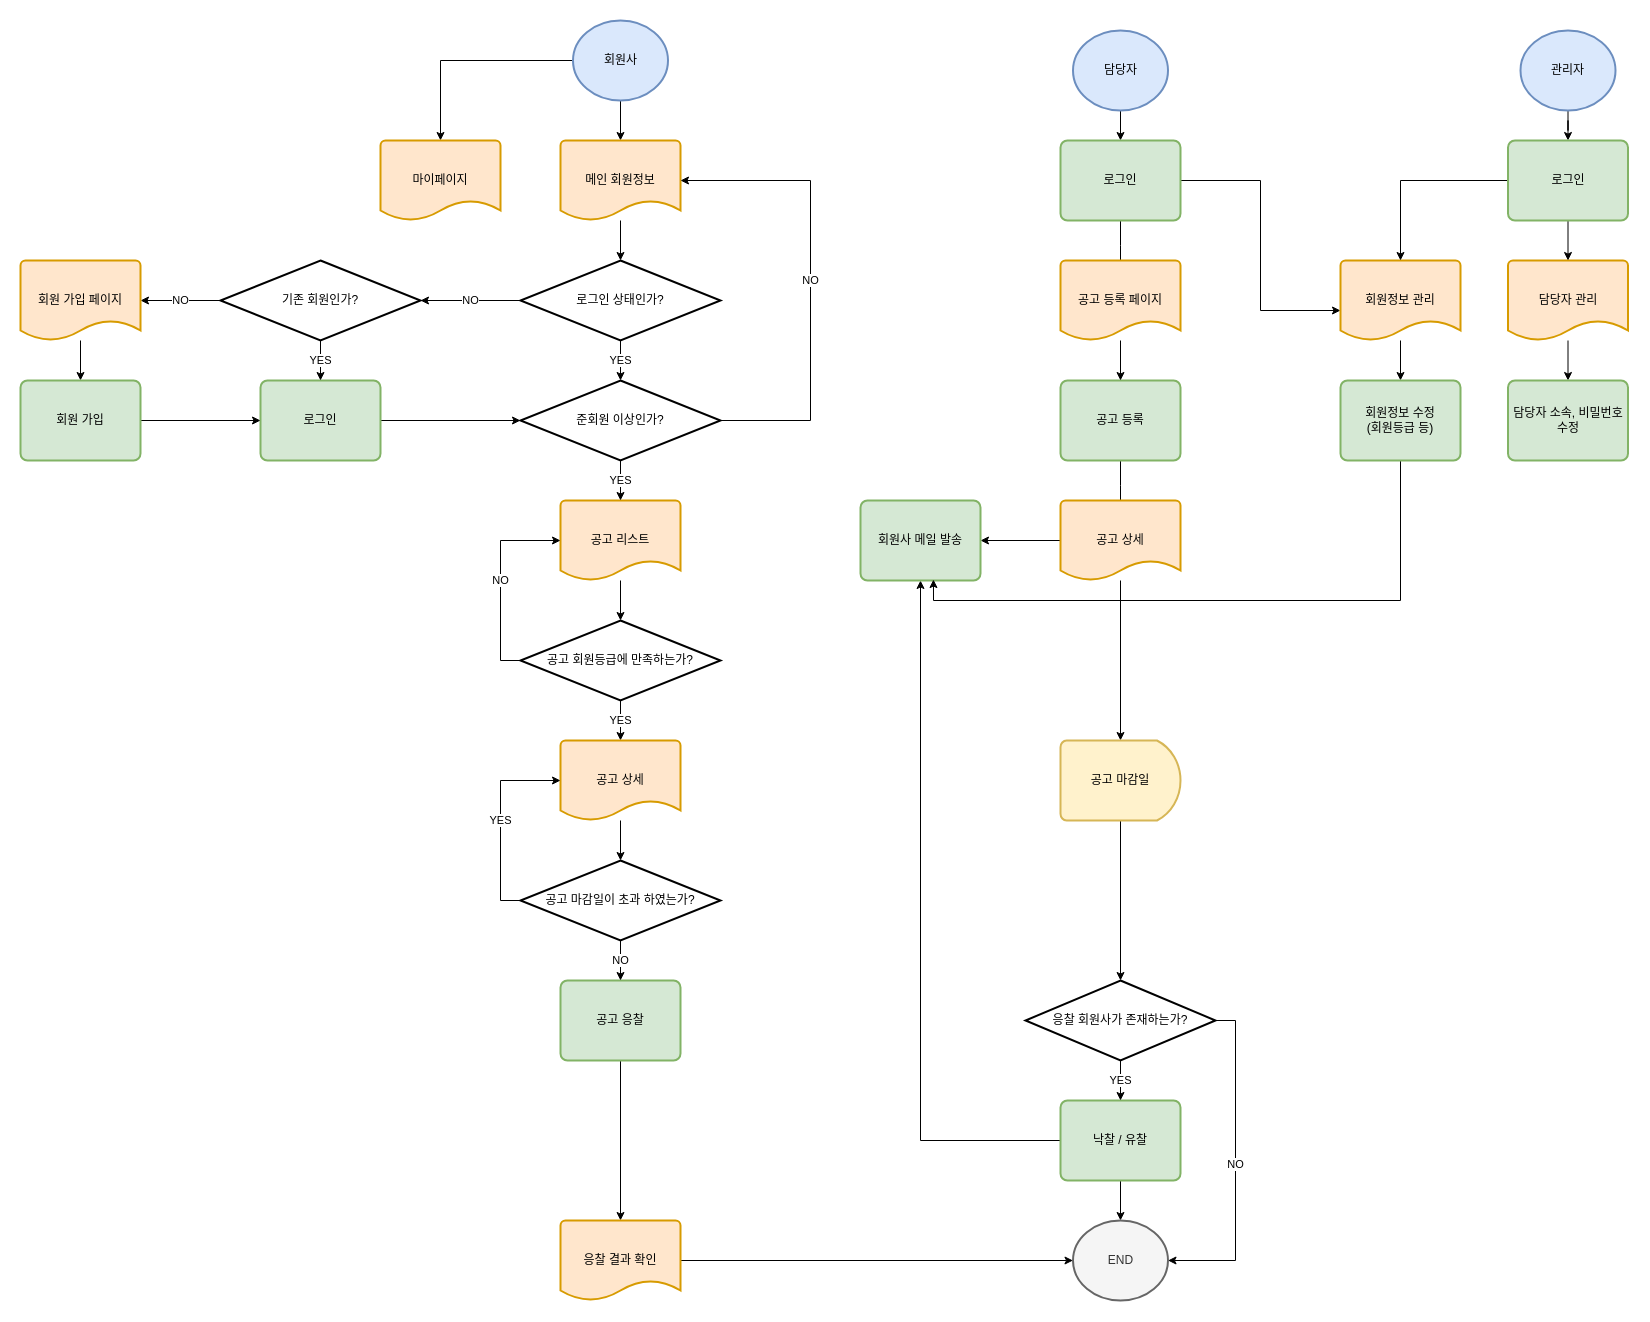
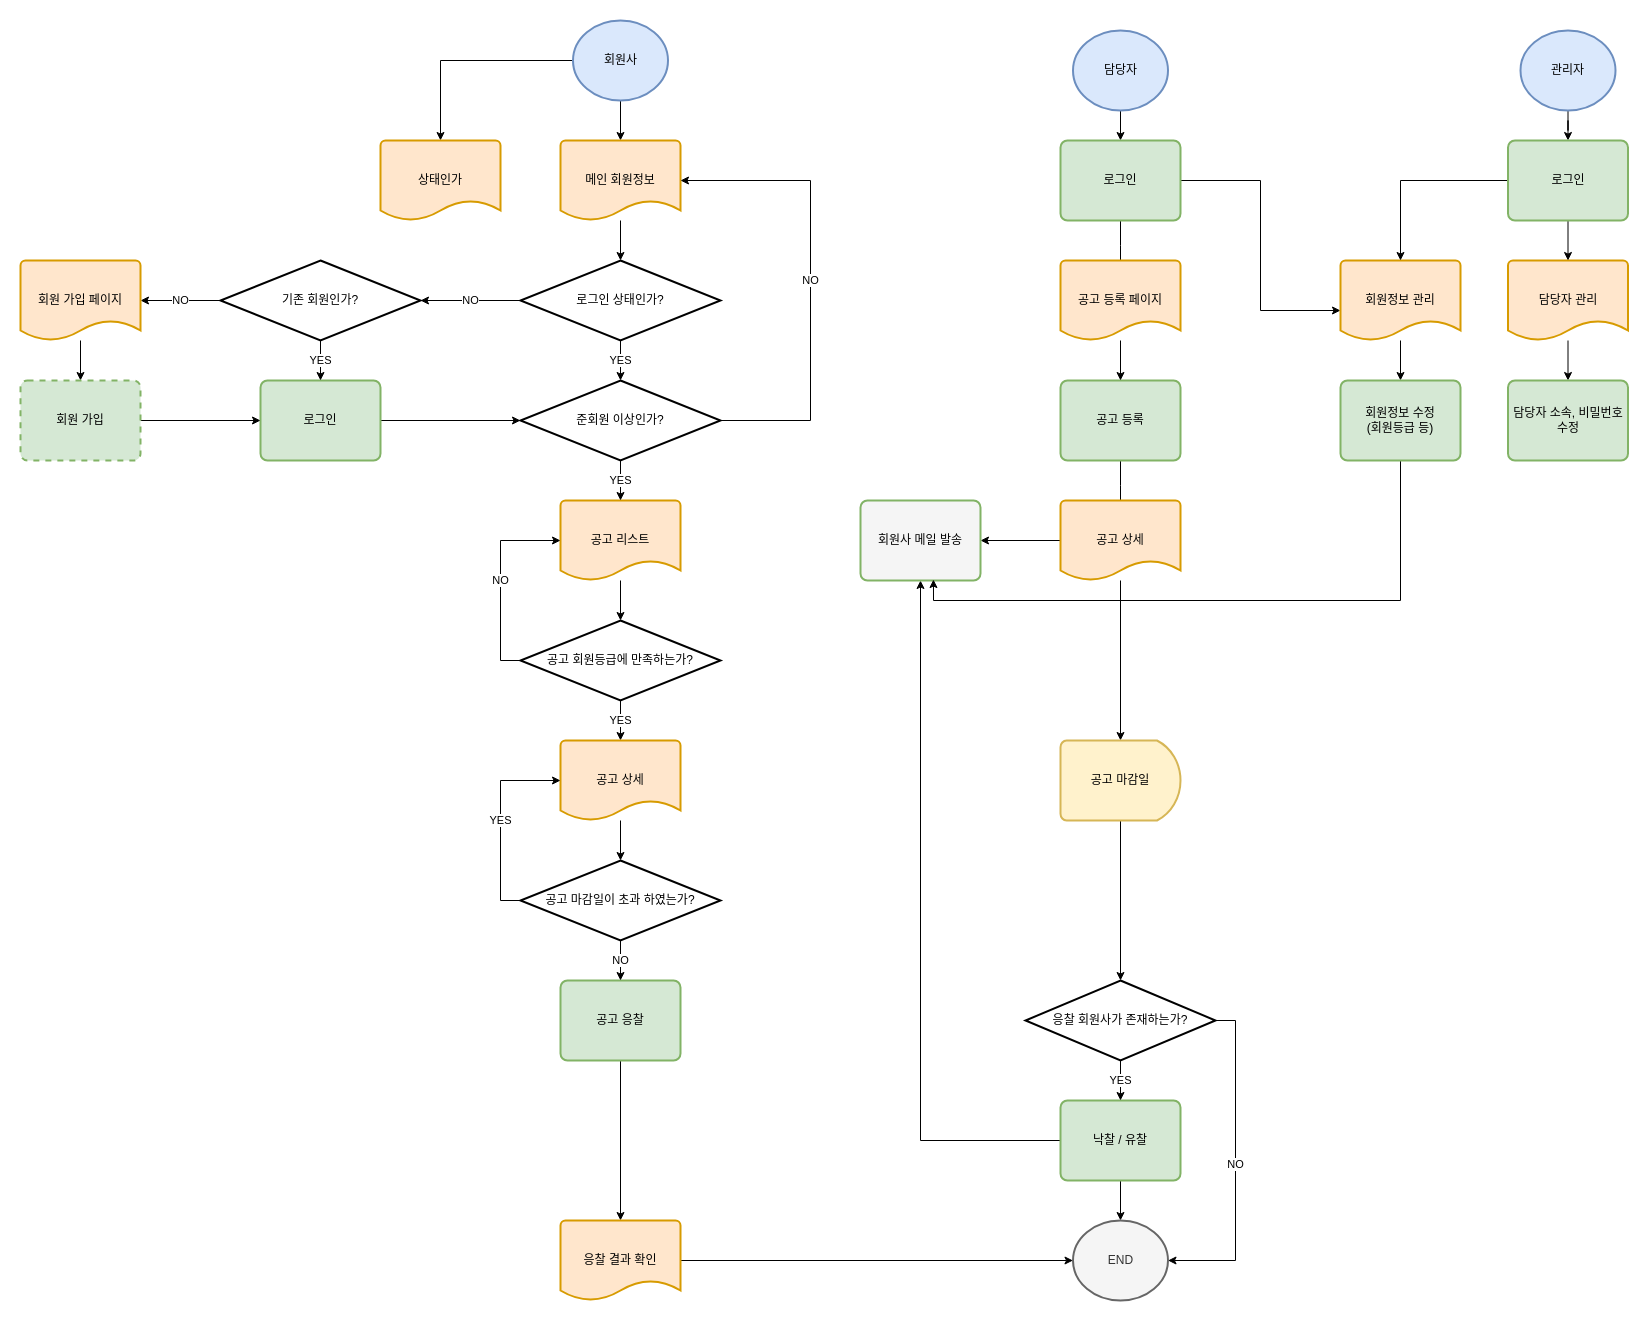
node "마이페이지": label "마이페이지" -> "상태인가"
node "회원 가입": style solid -> dashed
node "회원사 메일 발송": fillcolor #d5e8d4 -> #f5f5f5
